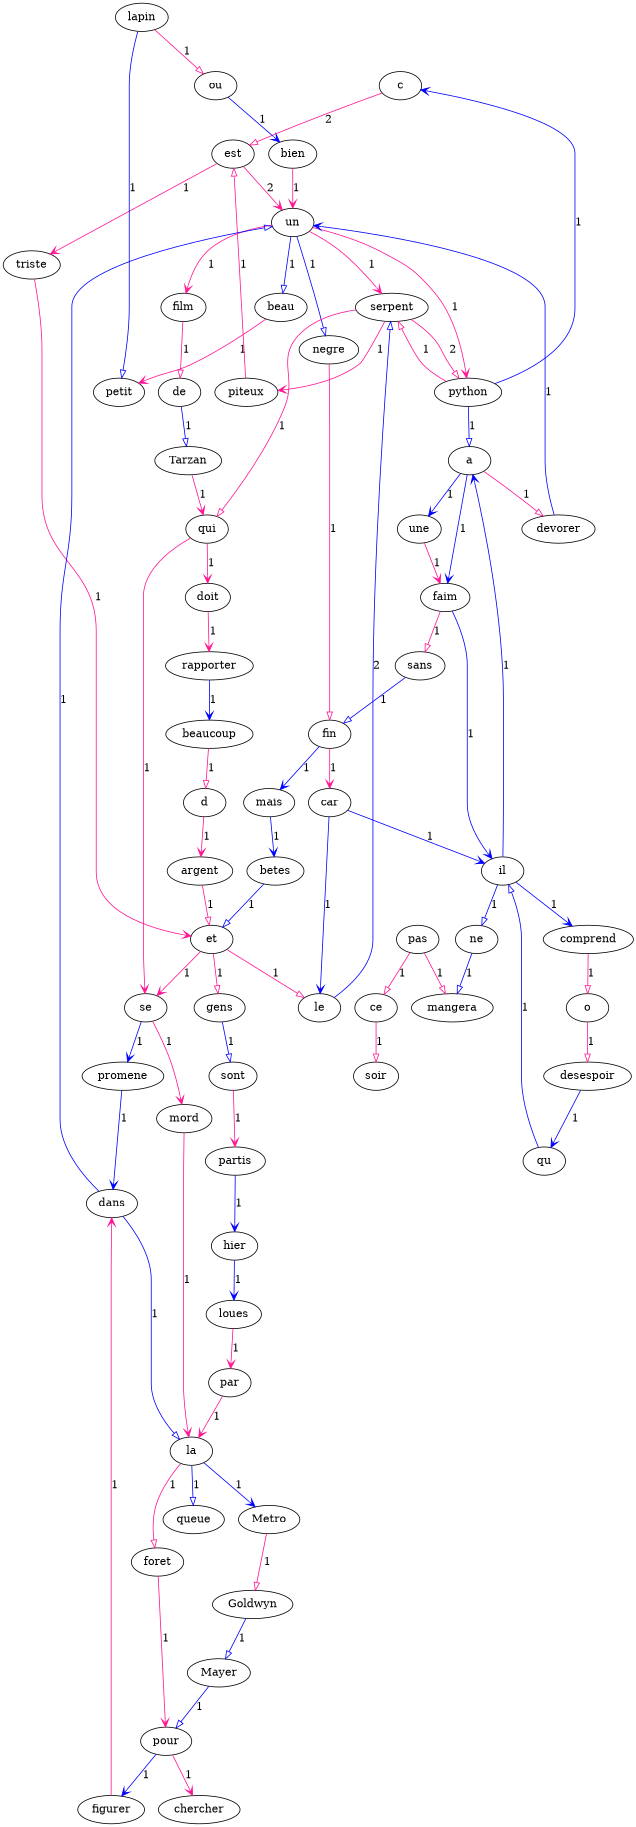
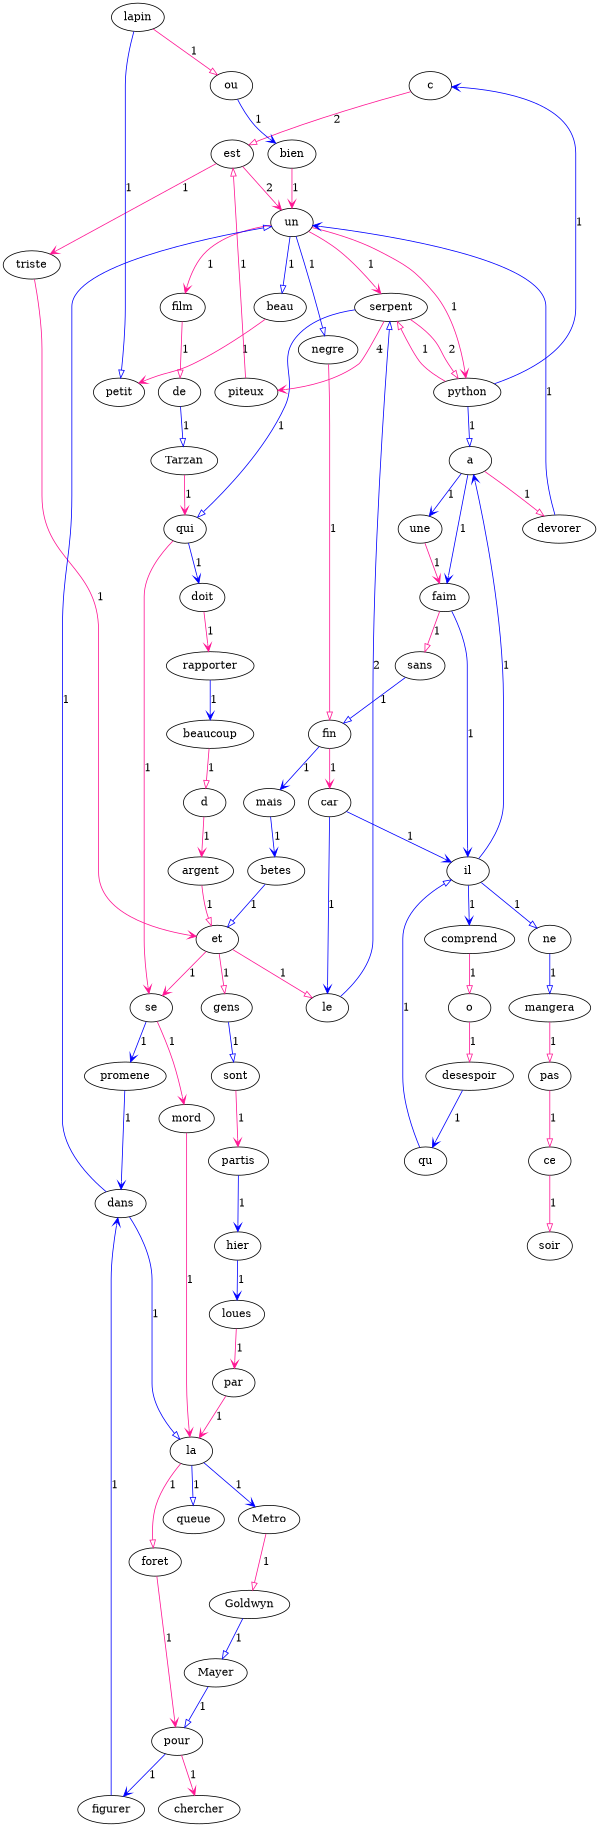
edge "serpent" -> "piteux": label "1" -> "4"
edge "serpent" -> "qui": color deeppink -> blue
edge "qui" -> "doit": color deeppink -> blue
edge "pas" -> "mangera": reversed
edge "figurer" -> "dans": color deeppink -> blue
